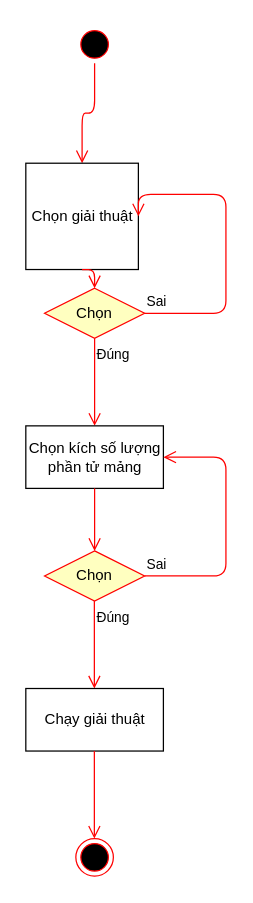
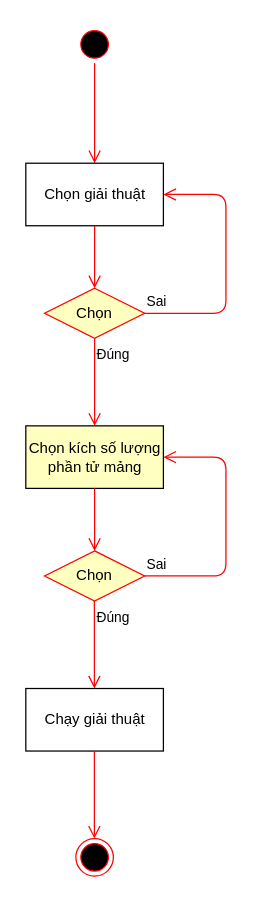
node "Chọn giải thuật": size 113x106 -> 138x63
node "Chọn kích số lượng phần tử mảng": fillcolor #ffffff -> #ffffc0
